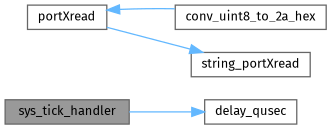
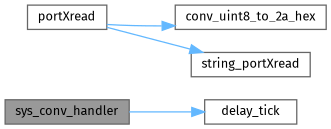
edge "conv_uint8_to_2a_hex" -> "portXread": reversed
node "sys_tick_handler": label "sys_tick_handler" -> "sys_conv_handler"
node "delay_qusec": label "delay_qusec" -> "delay_tick"
